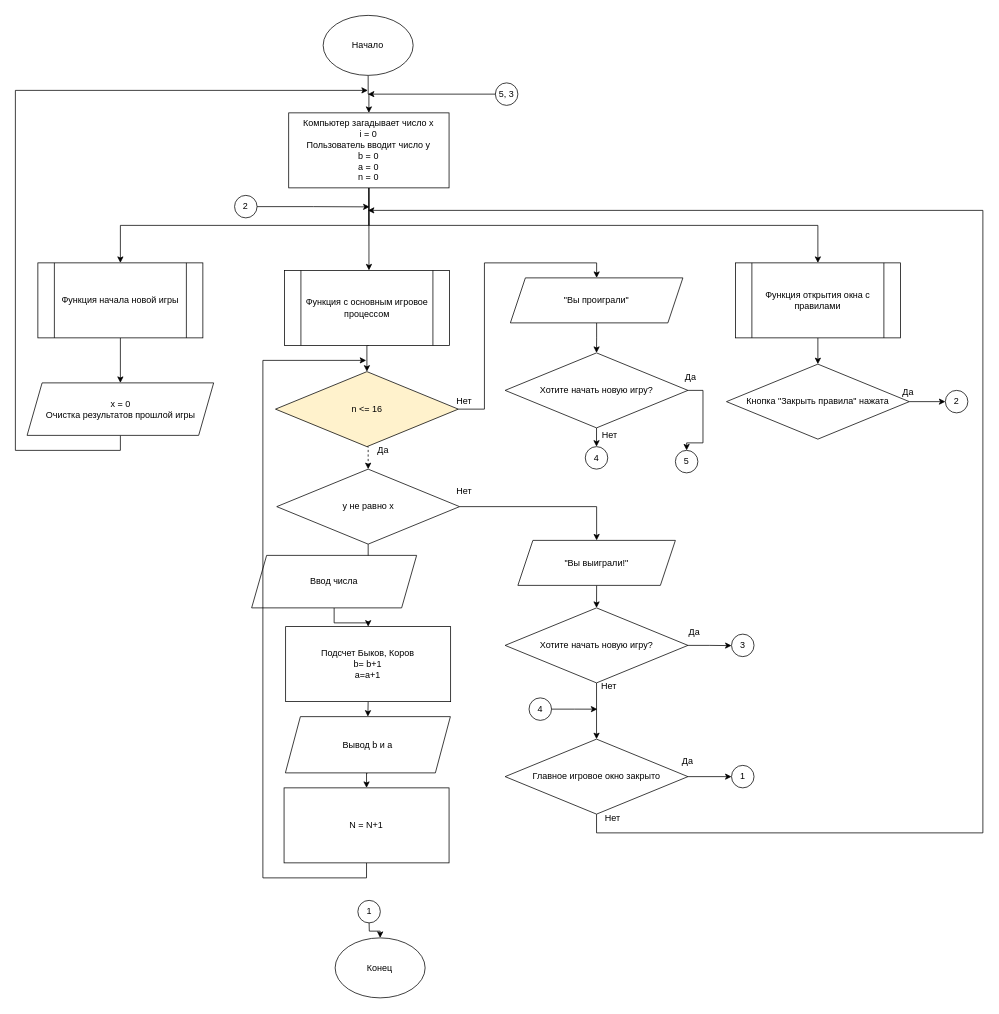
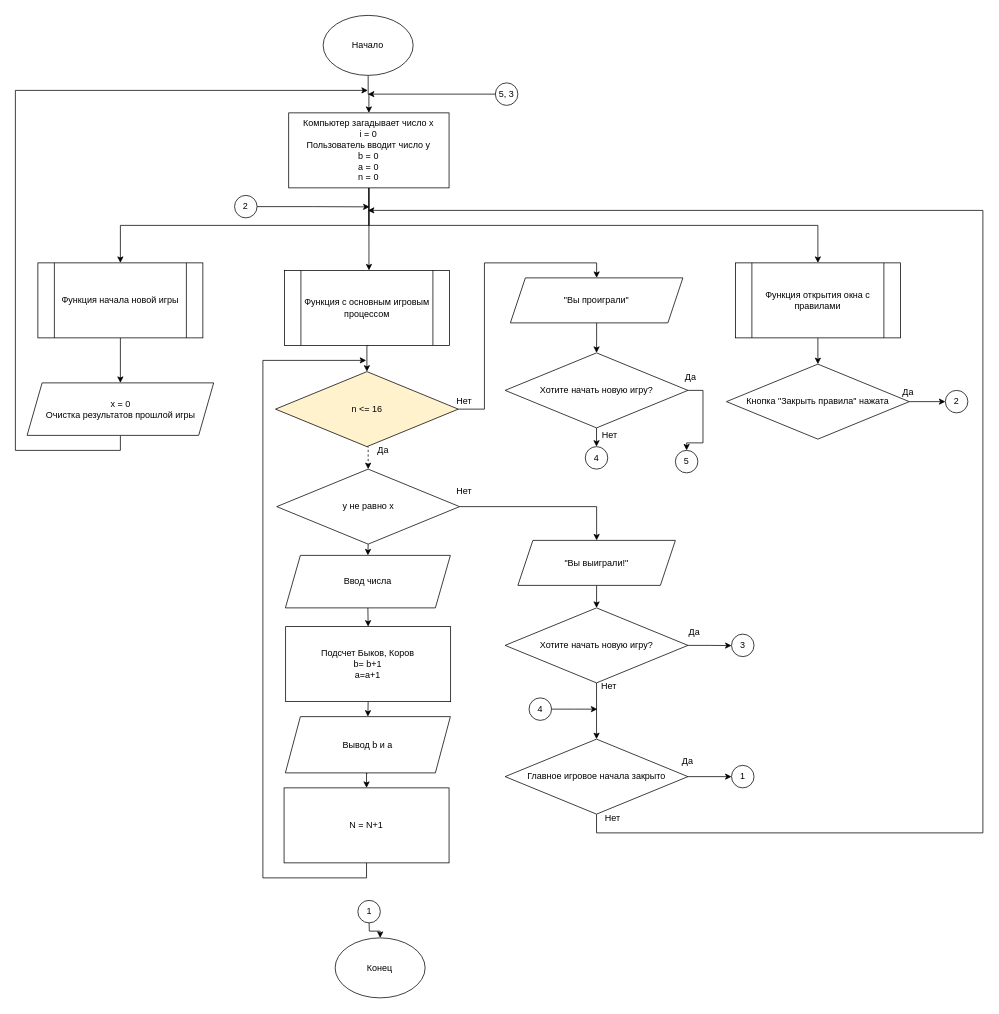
node "Функция с основным игровое процессом": label "Функция с основным игровое процессом" -> "Функция с основным игровым процессом"
node "Ввод числа": moved (334, 582) -> (368, 582)
node "Главное игровое окно закрыто": label "Главное игровое окно закрыто" -> "Главное игровое начала закрыто"
